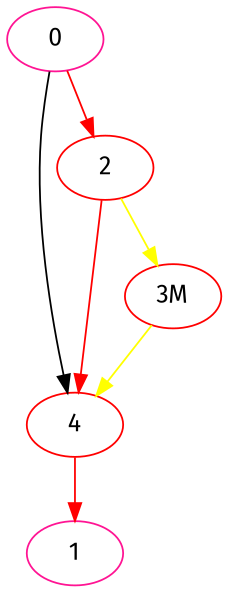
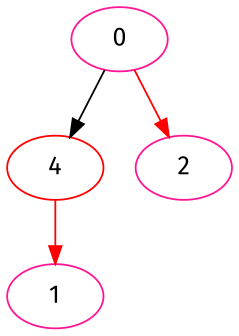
node "2": color red -> deeppink
edge "2" -> "4": removed
node "3M": removed
